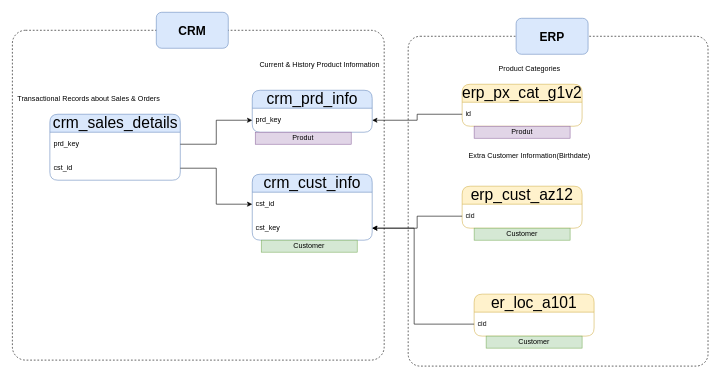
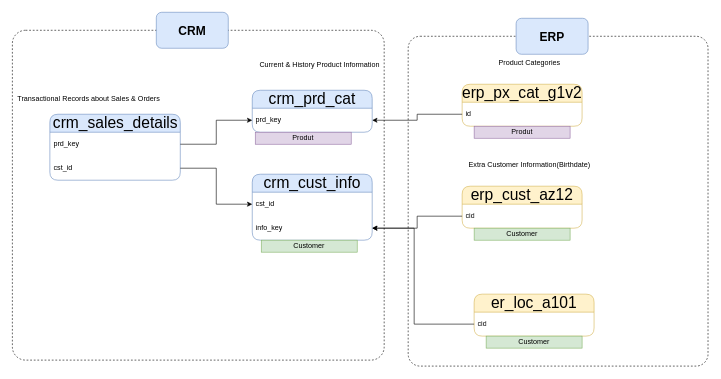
node "Product Categories": moved (530, 69) -> (530, 63)
node "crm_prd_info": label "crm_prd_info" -> "crm_prd_cat"
node "Extra Customer Information(Birthdate)": moved (530, 156) -> (530, 165)
node "cst_key": label "cst_key" -> "info_key"
